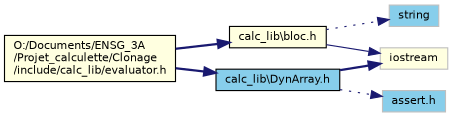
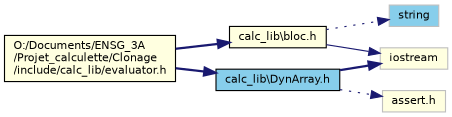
node "assert.h": fillcolor skyblue -> lightyellow
